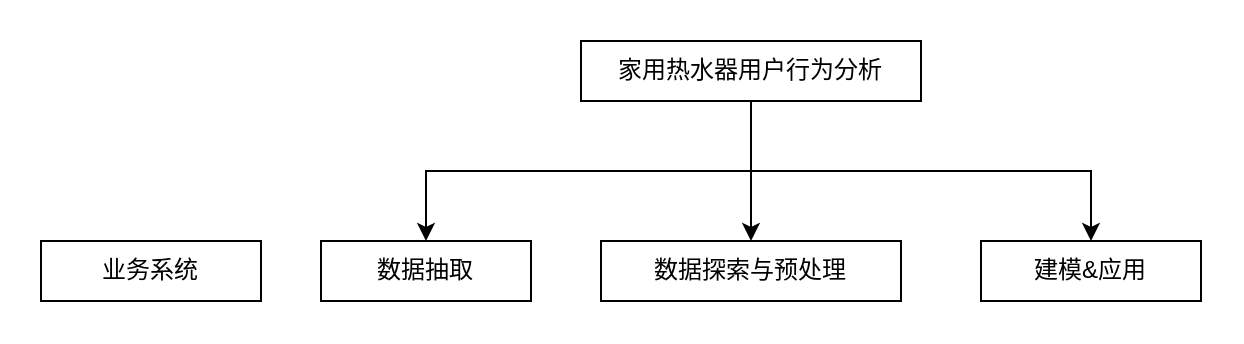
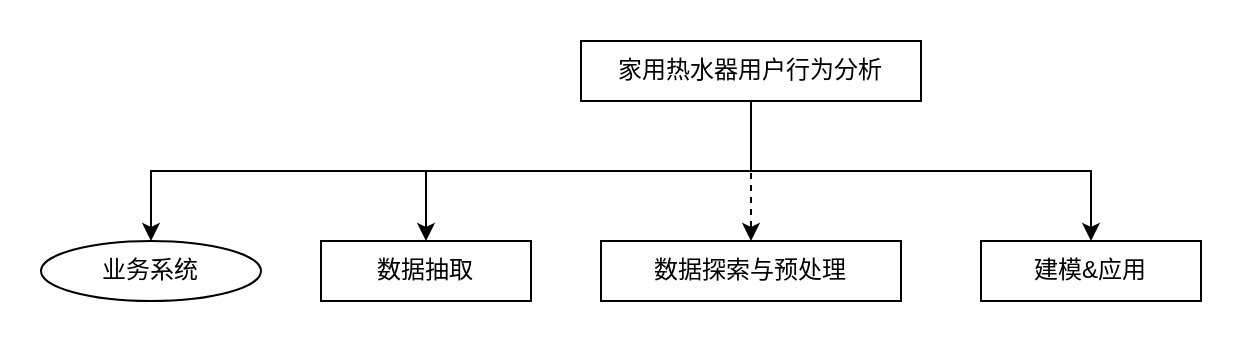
edge "家用热水器用户行为分析" -> "业务系统": added
edge "家用热水器用户行为分析" -> "数据探索与预处理": style solid -> dashed
node "业务系统": shape rectangle -> ellipse
